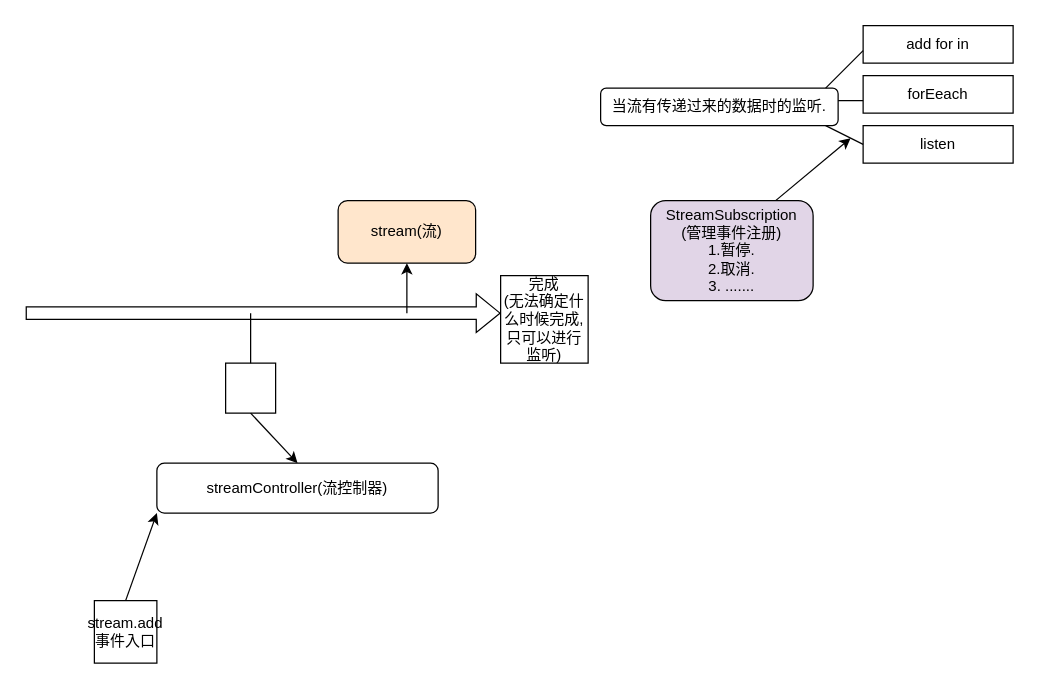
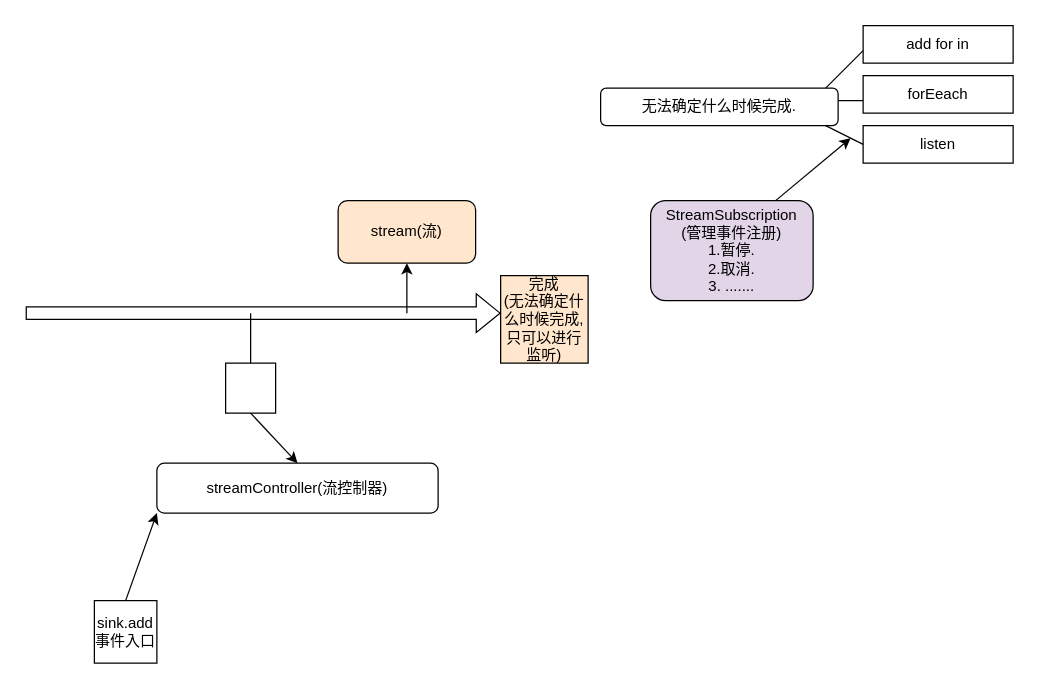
node "当流有传递过来的数据时的监听.": label "当流有传递过来的数据时的监听." -> "无法确定什么时候完成."
node "完成 (无法确定什么时候完成,只可以进行监听)": fillcolor #ffffff -> #ffe6cc
node "stream.add 事件入口": label "stream.add 事件入口" -> "sink.add 事件入口"
